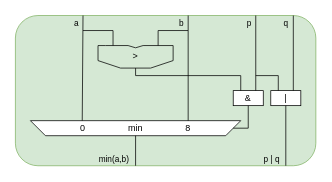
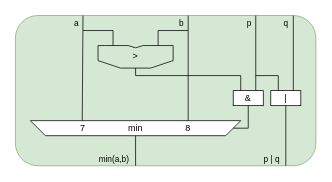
node "0": label "0" -> "7"
